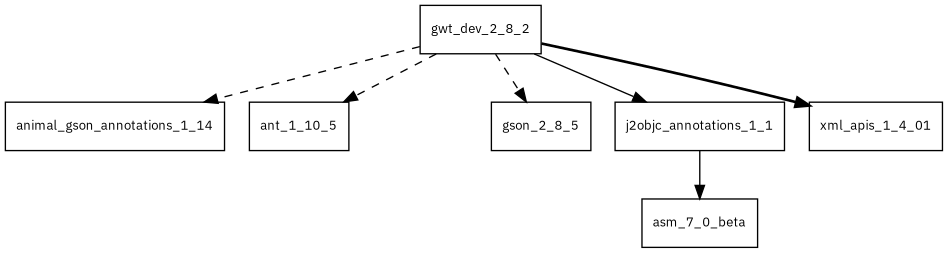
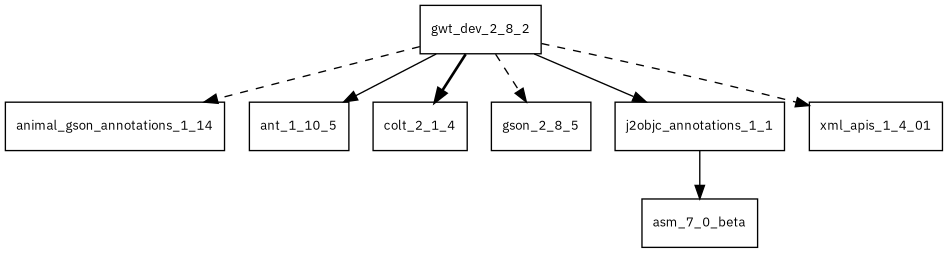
edge "gwt_dev_2_8_2" -> "xml_apis_1_4_01": style bold -> dashed
edge "gwt_dev_2_8_2" -> "ant_1_10_5": style dashed -> solid
node "colt_2_1_4": added
